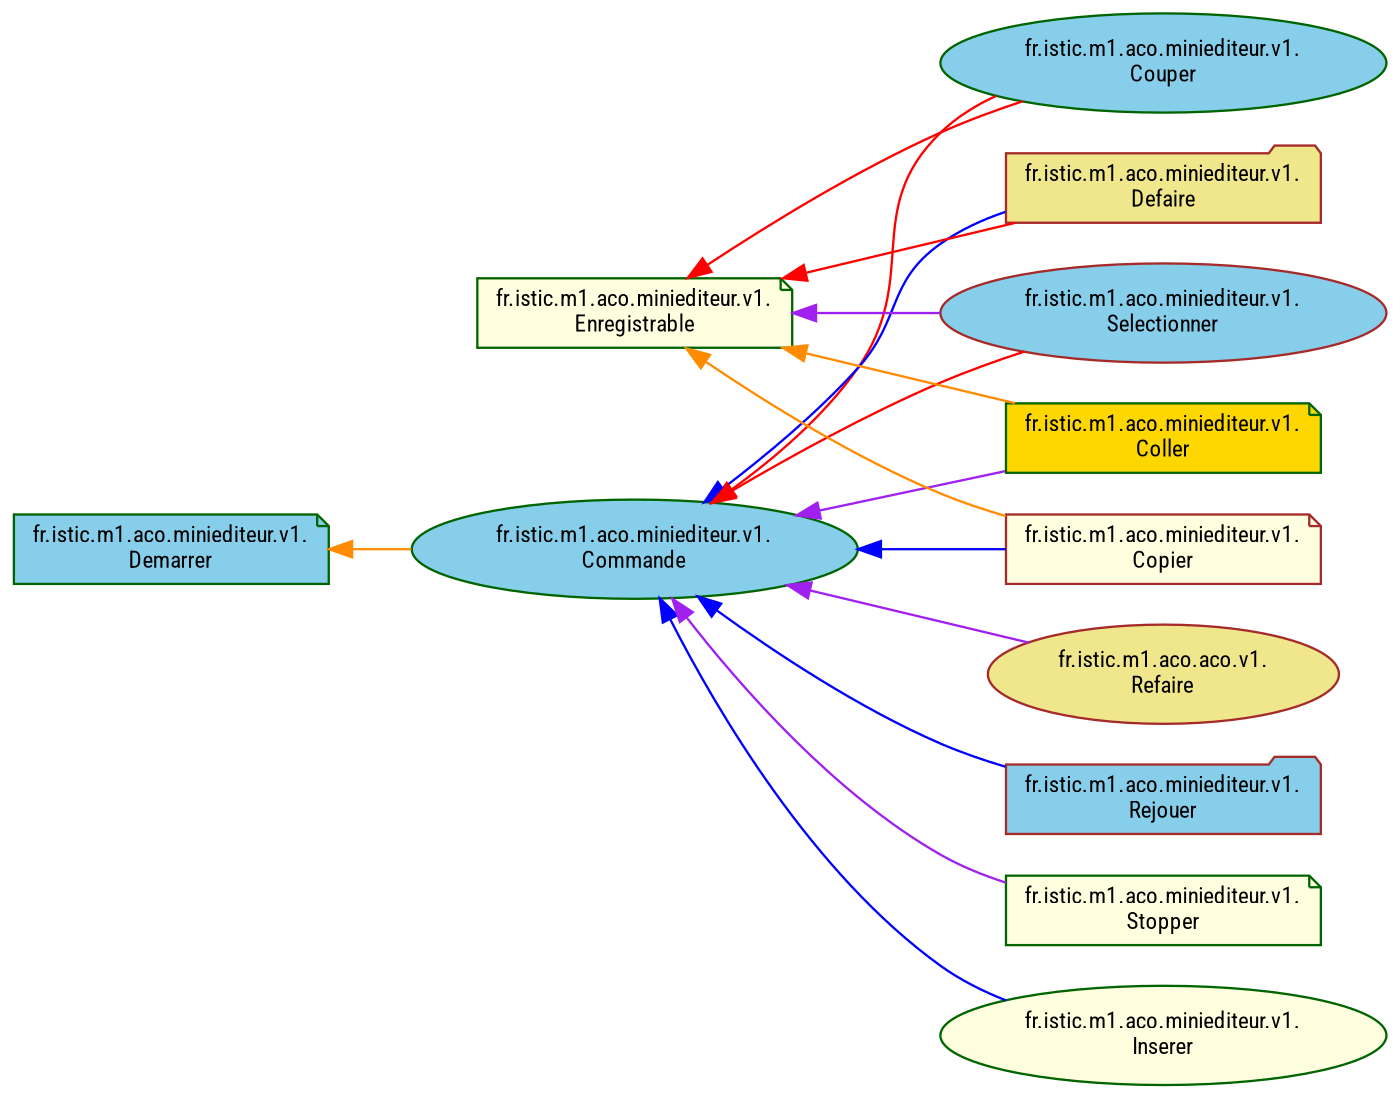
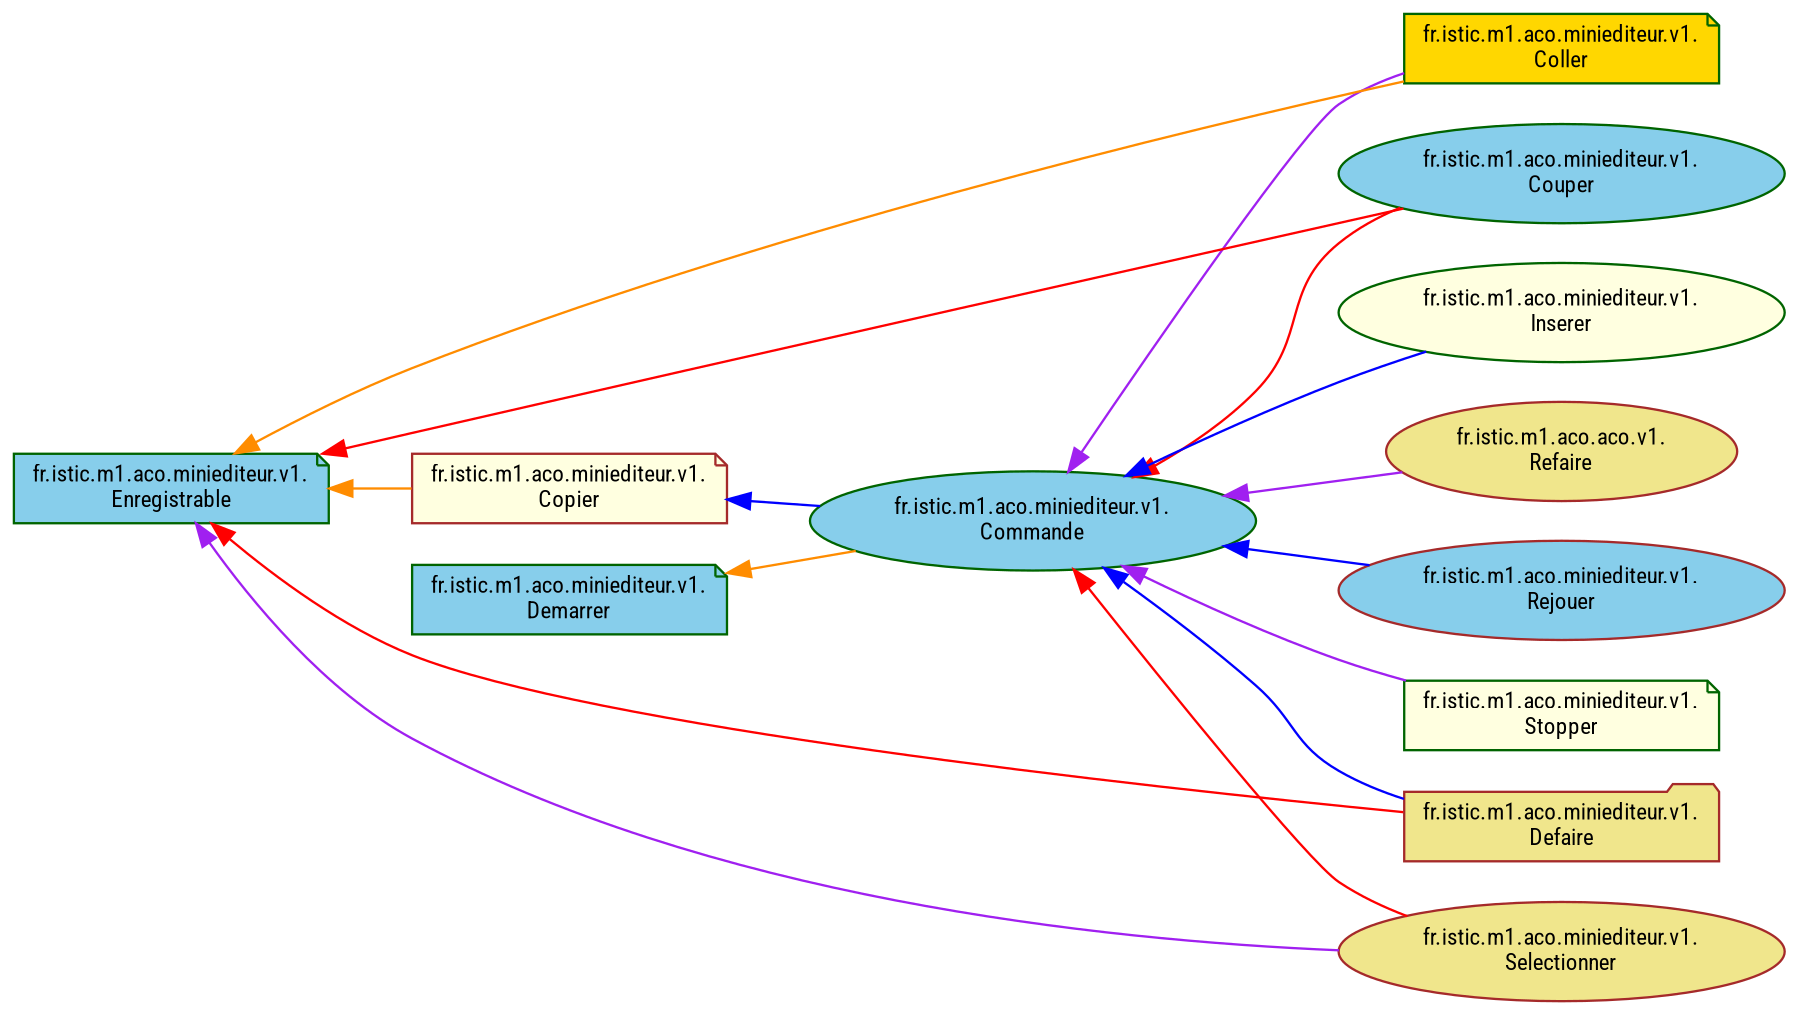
node "fr.istic.m1.aco.miniediteur.v1. Enregistrable": fillcolor lightyellow -> skyblue
node "fr.istic.m1.aco.miniediteur.v1. Selectionner": fillcolor skyblue -> khaki
edge "fr.istic.m1.aco.miniediteur.v1. Copier" -> "fr.istic.m1.aco.miniediteur.v1. Commande": reversed
node "fr.istic.m1.aco.miniediteur.v1. Rejouer": shape folder -> ellipse
